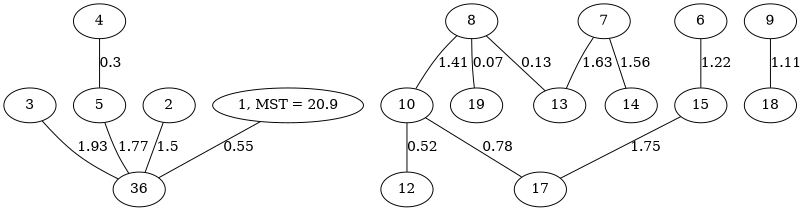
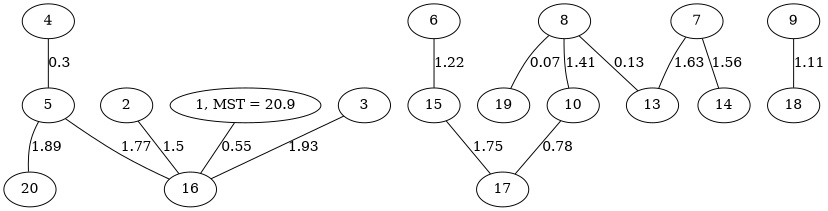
node "20": added
node "36": label "36" -> "16"
node "12": removed
